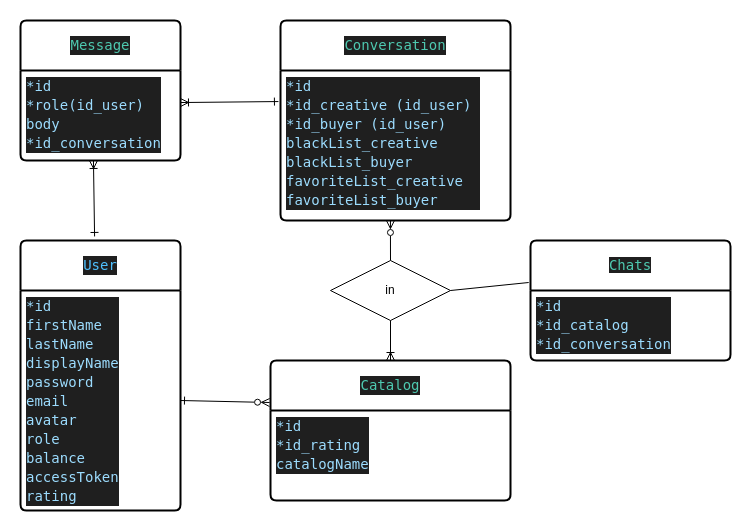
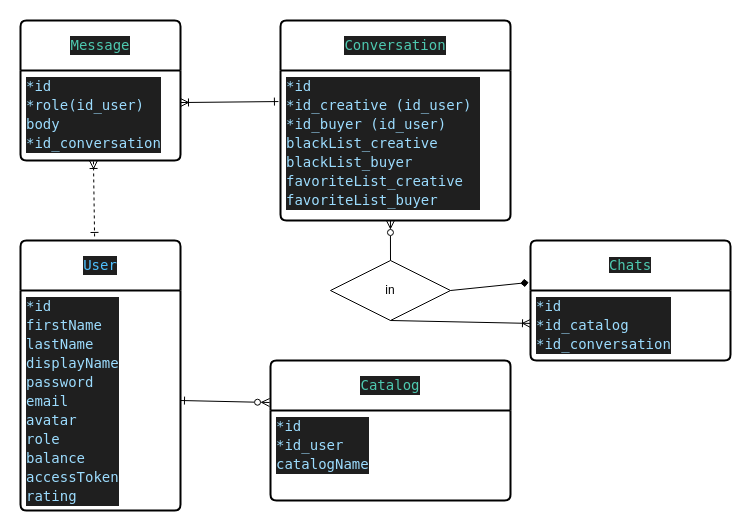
edge "*id *role(id_user) body *id_conversation" -- "User": style solid -> dashed
edge "in" -- "Chats": arrowhead none -> diamond
edge "in" -> "Catalog": now "in" -> "*id *id_catalog *id_conversation"
node "*id *id_rating catalogName": label "*id *id_rating catalogName" -> "*id *id_user catalogName"
